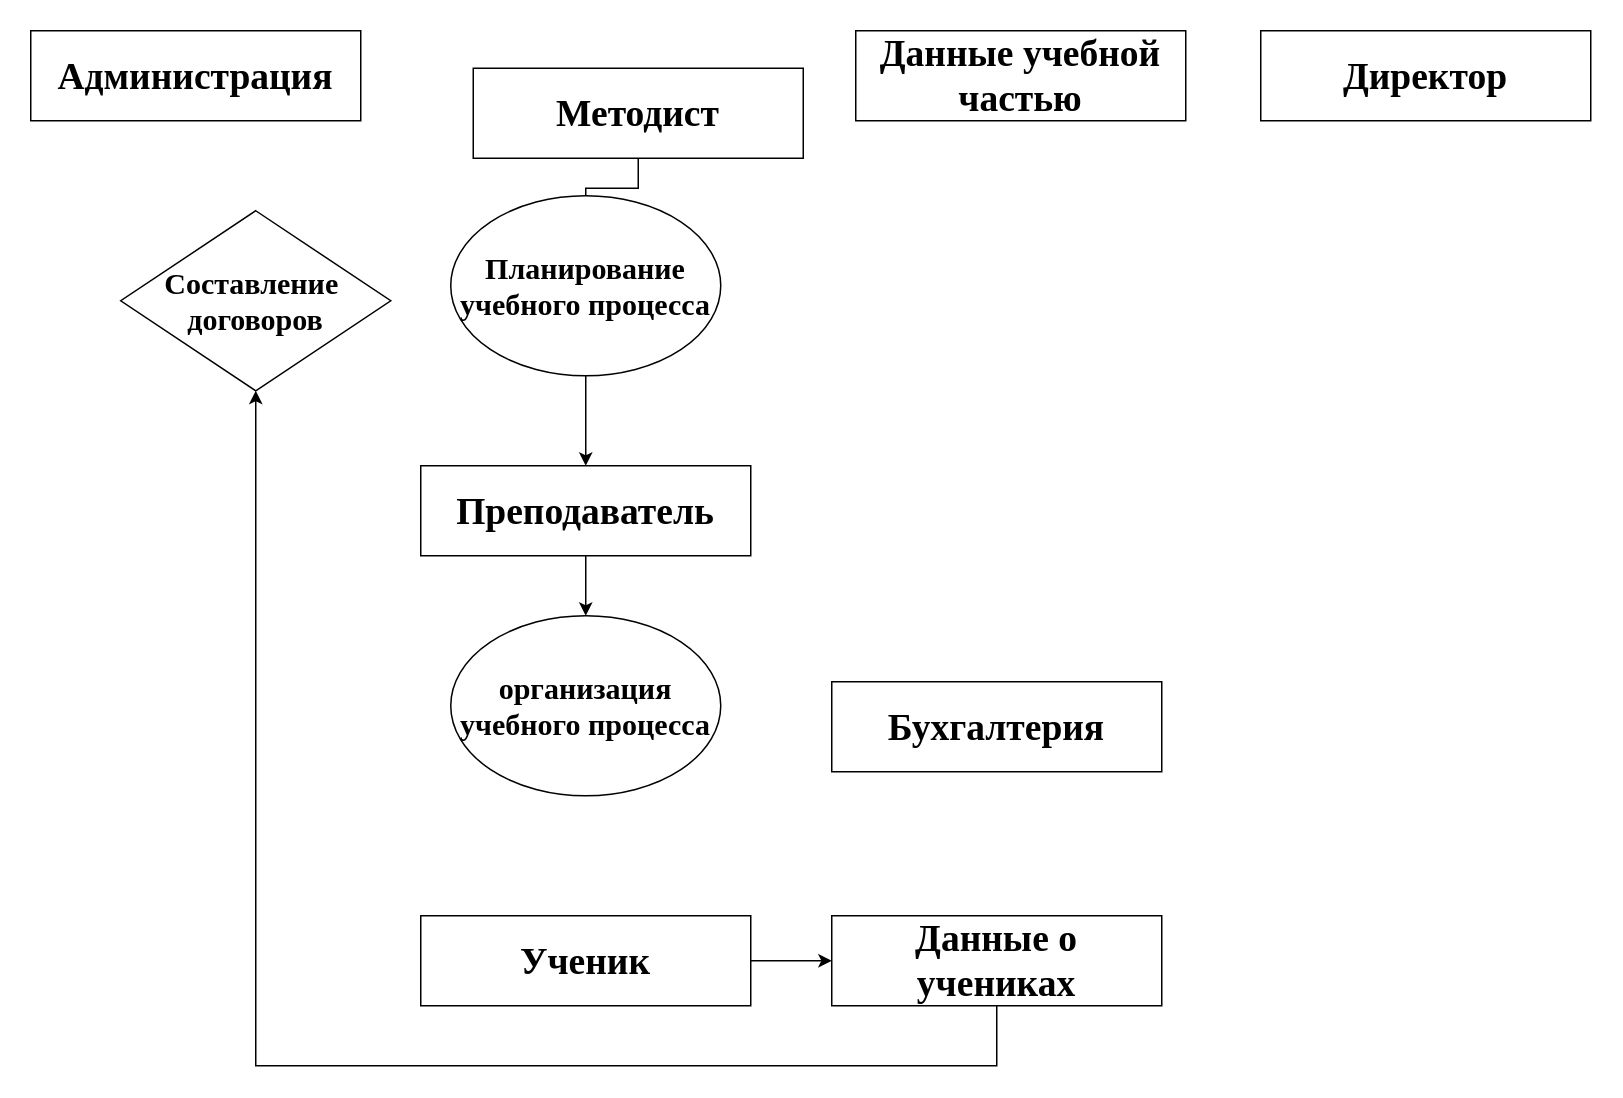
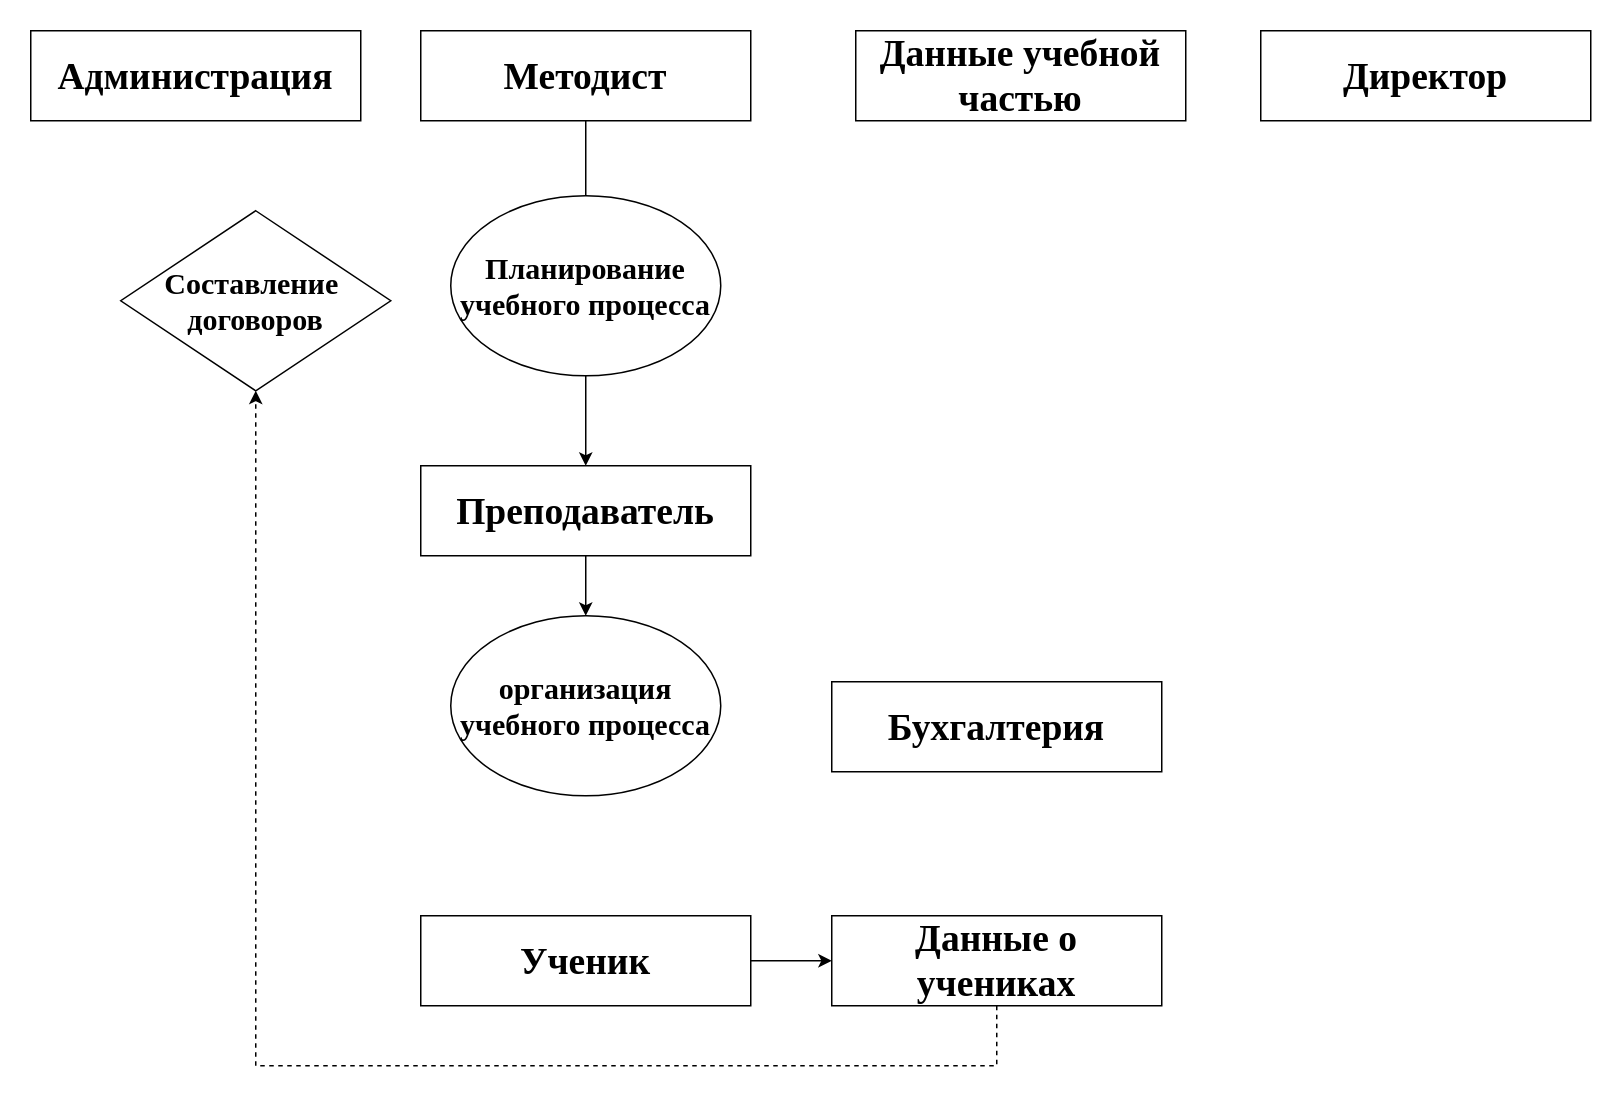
node "Методист": moved (638, 113) -> (586, 76)
edge "Данные о учениках" -> "Составление договоров": style solid -> dashed
